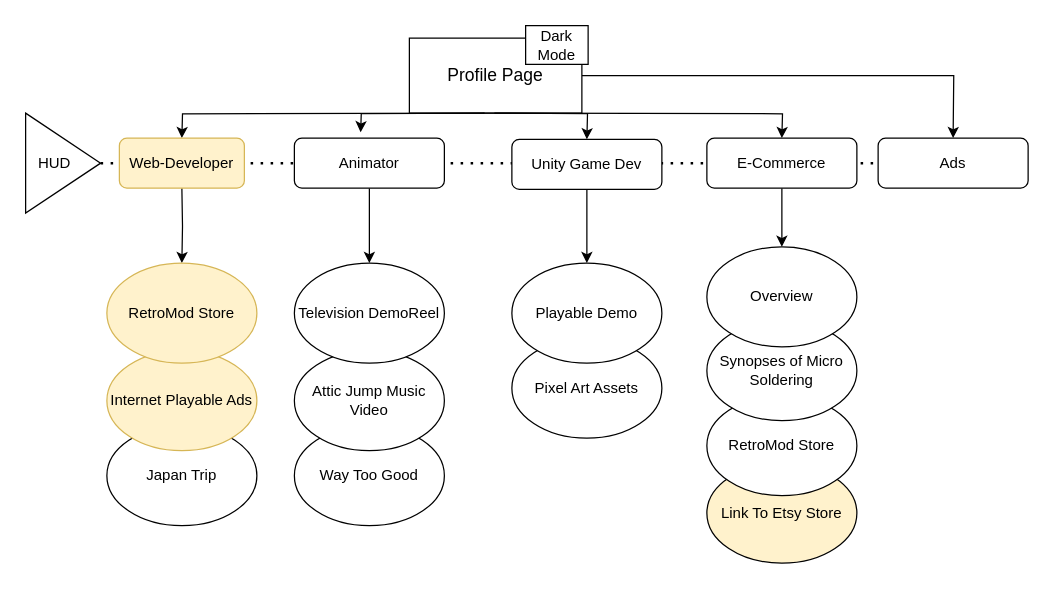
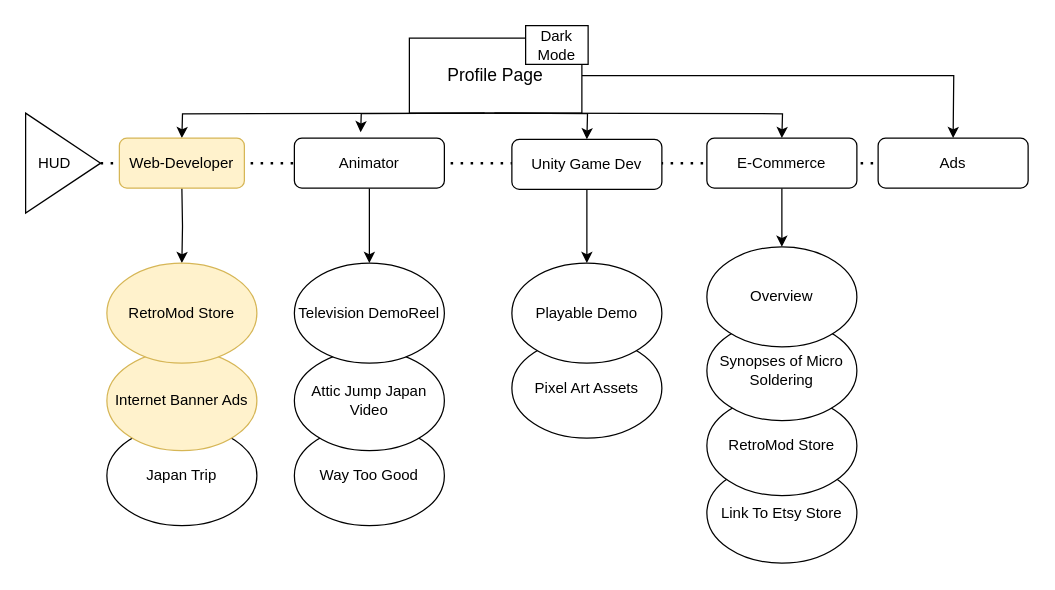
node "Internet Playable Ads": label "Internet Playable Ads" -> "Internet Banner Ads"
node "Attic Jump Music Video": label "Attic Jump Music Video" -> "Attic Jump Japan Video"
node "Link To Etsy Store": fillcolor #fff2cc -> #ffffff
